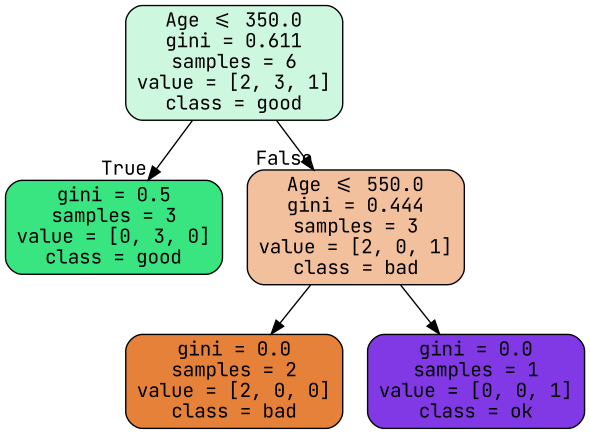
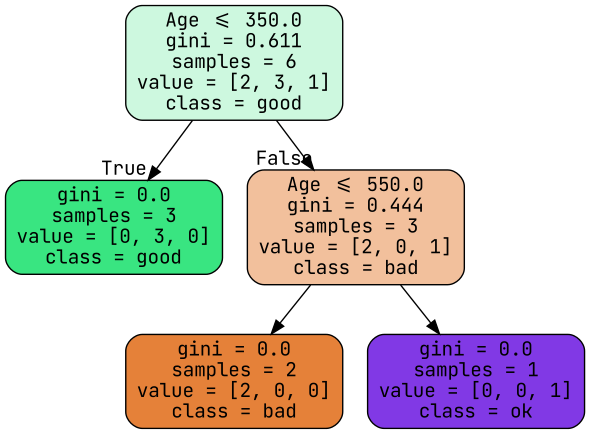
node "gini = 0.5 samples = 3 value = [0, 3, 0] class = good": label "gini = 0.5 samples = 3 value = [0, 3, 0] class = good" -> "gini = 0.0 samples = 3 value = [0, 3, 0] class = good"
